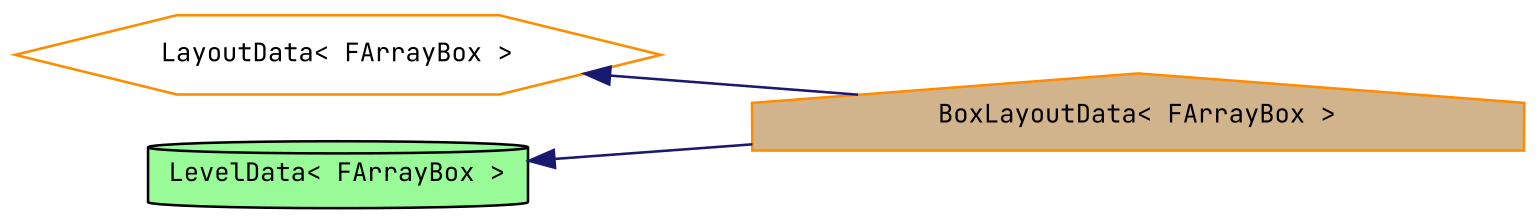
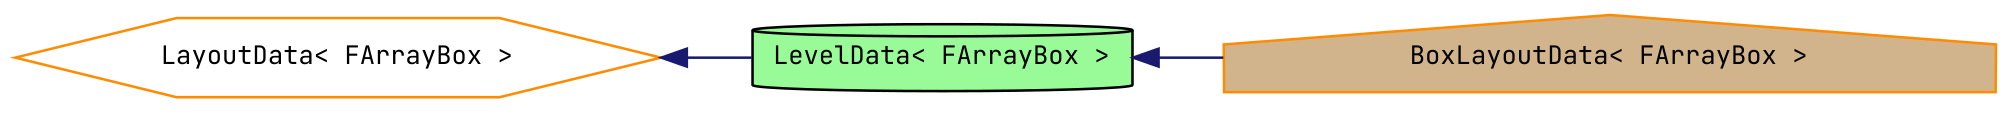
edge "BoxLayoutData< FArrayBox >" -> "LayoutData< FArrayBox >": now "LevelData< FArrayBox >" -> "LayoutData< FArrayBox >"
